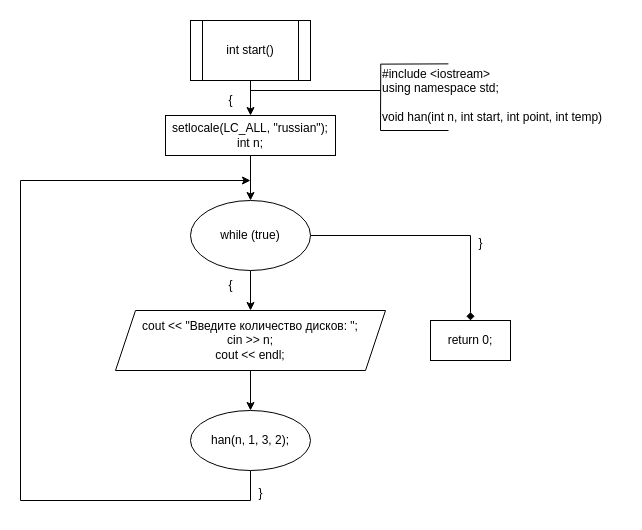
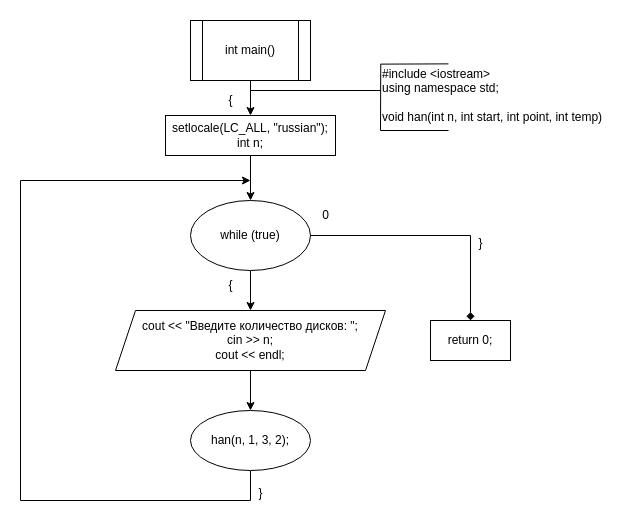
node "int start()": label "int start()" -> "int main()"
node "0": added
